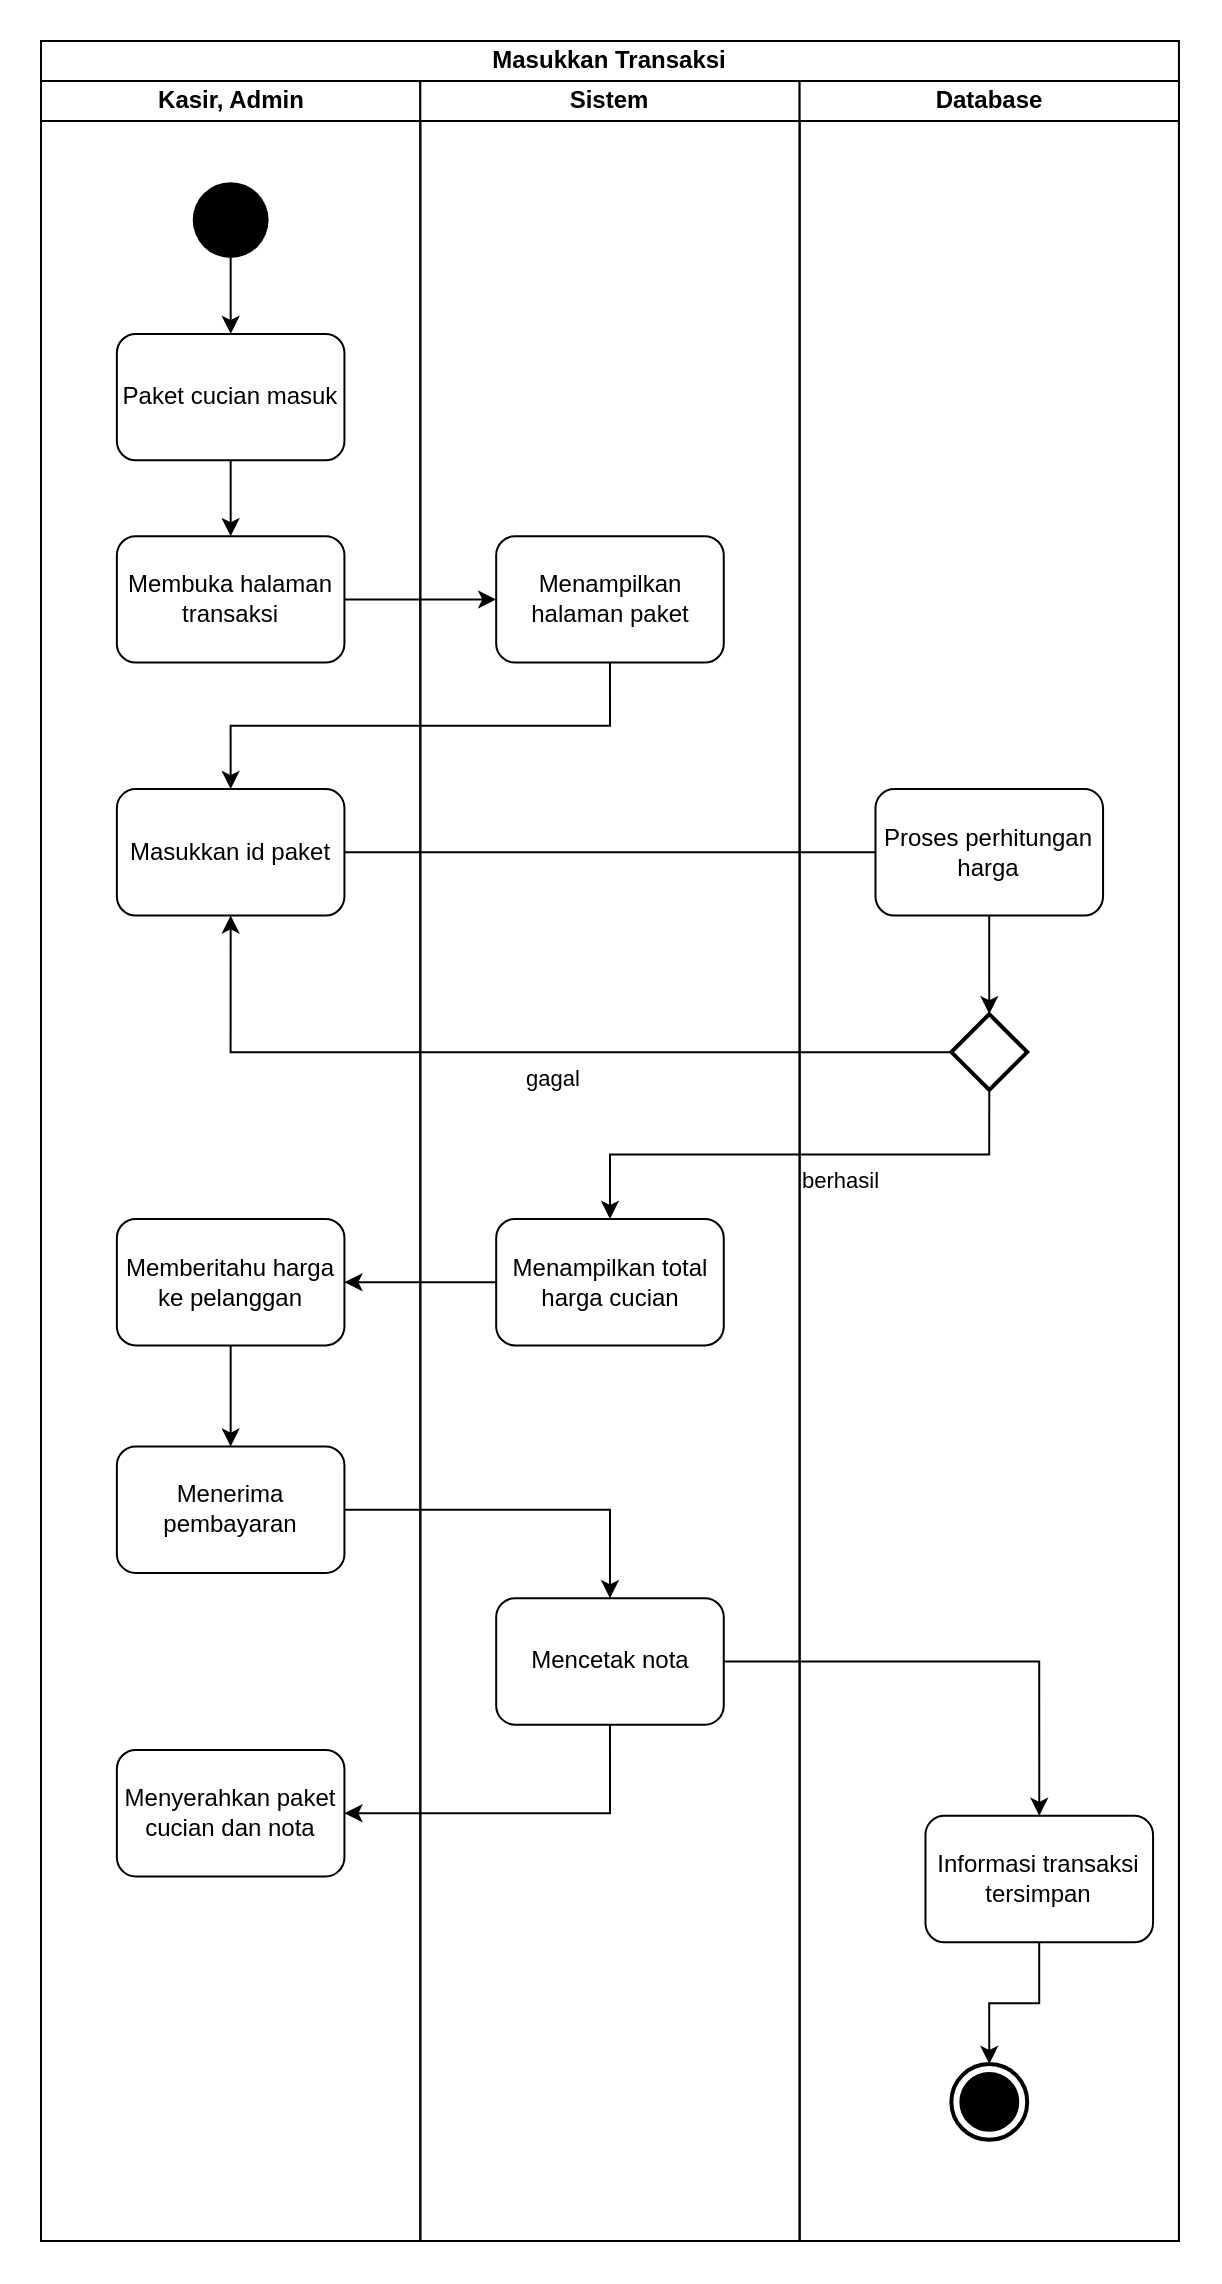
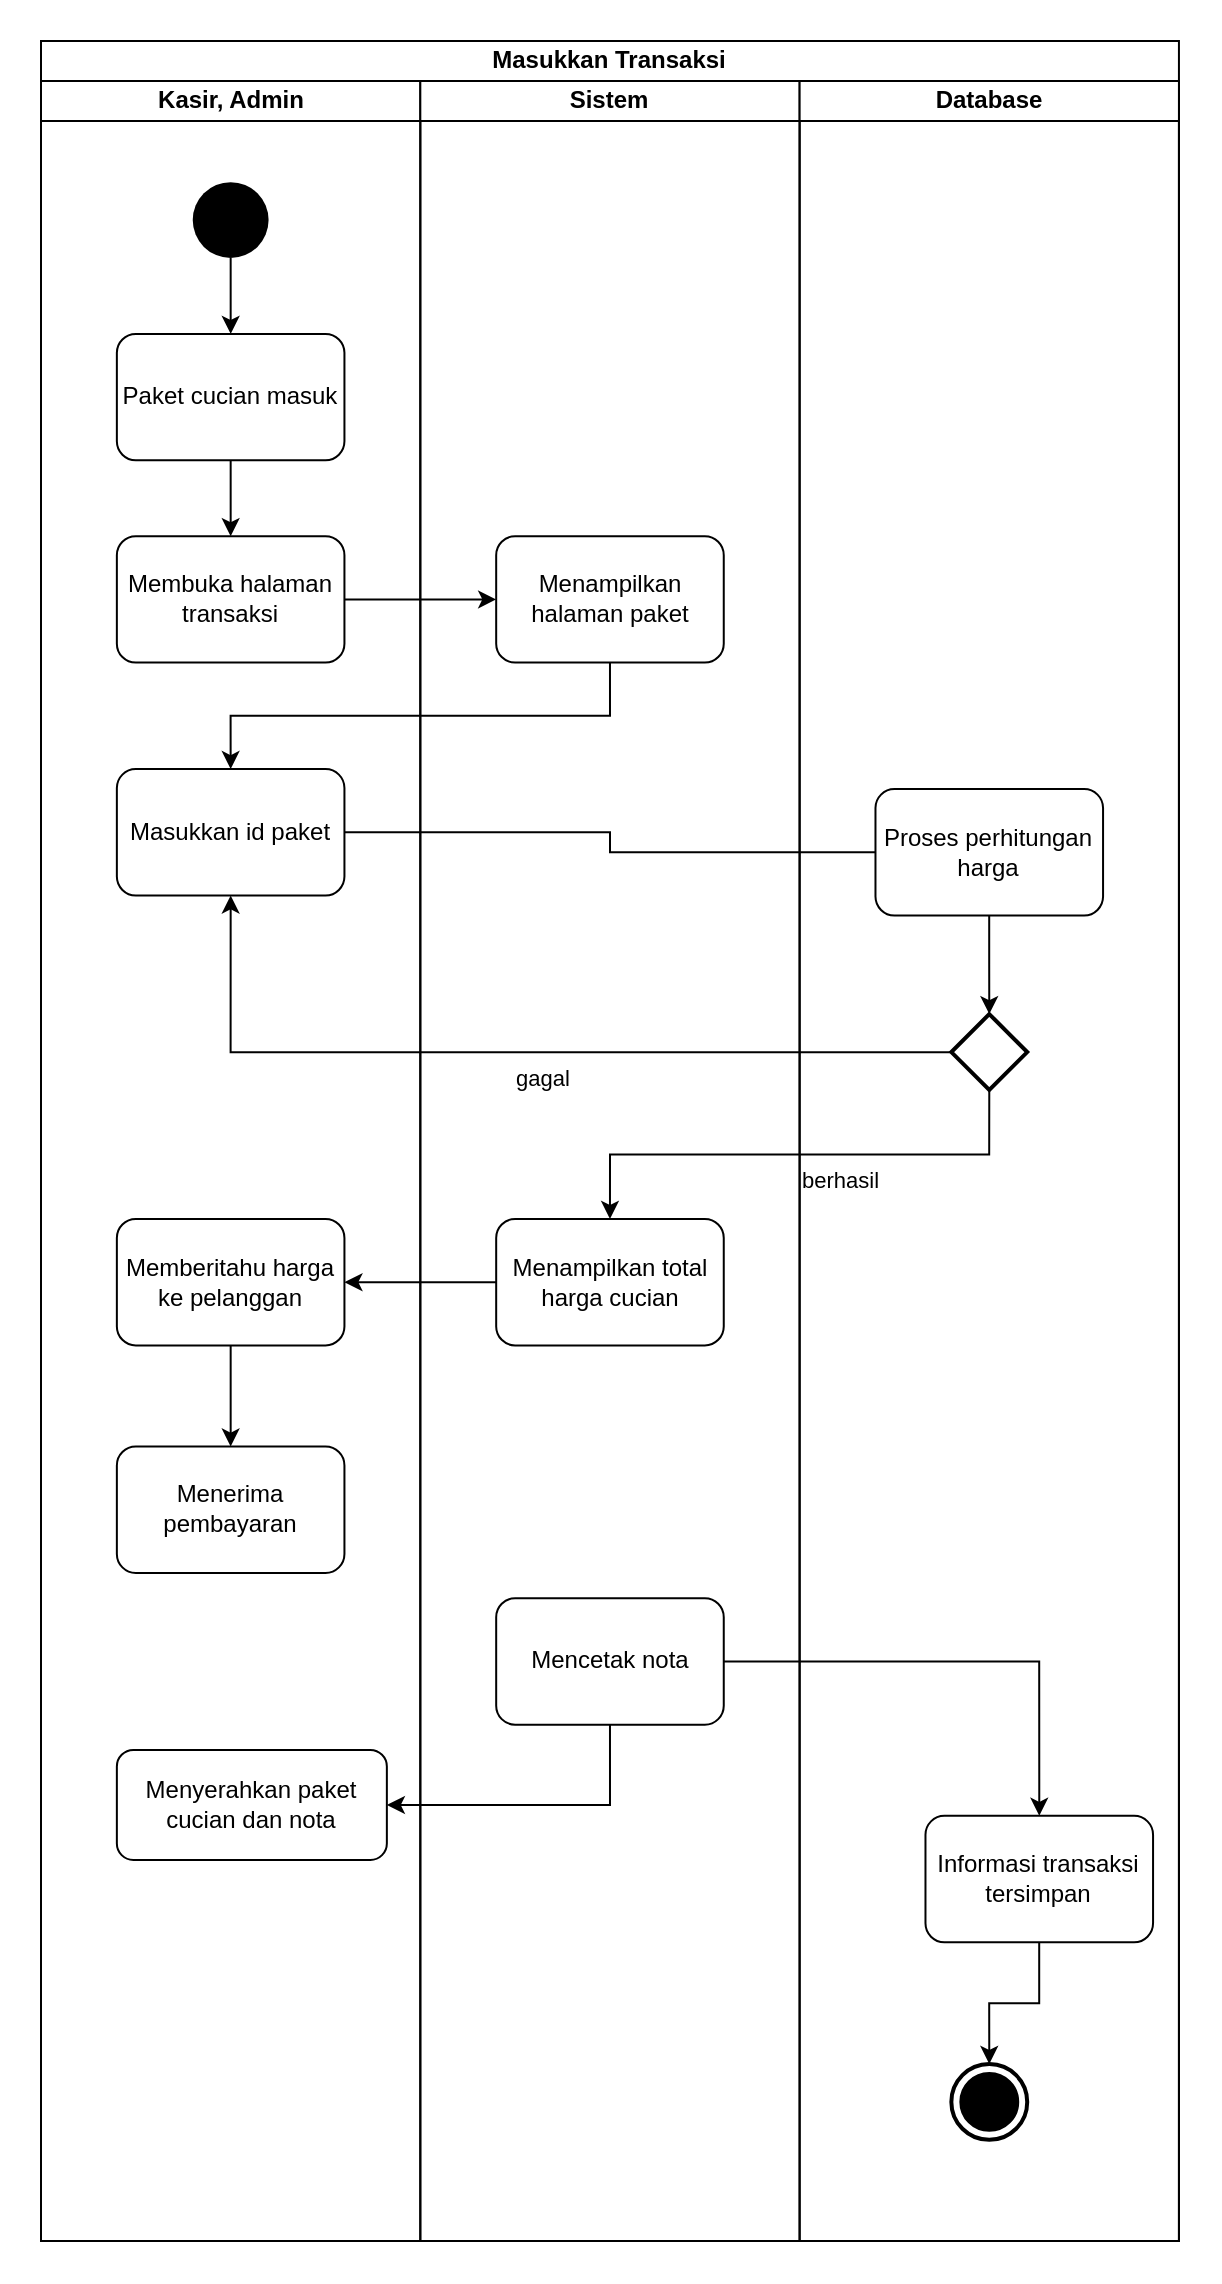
node "Masukkan id paket": moved (231, 852) -> (231, 832)
edge "Menerima pembayaran" -> "Mencetak nota": removed
node "Menyerahkan paket cucian dan nota": size 228x126 -> 270x110
